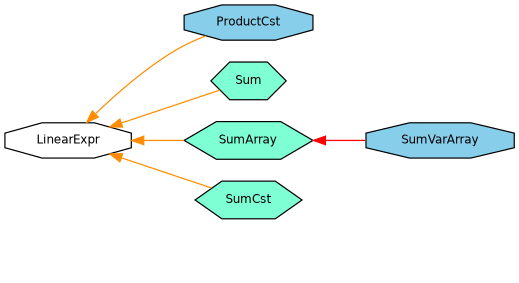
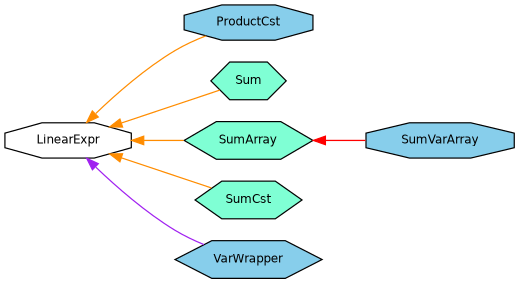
node "VarWrapper": added
